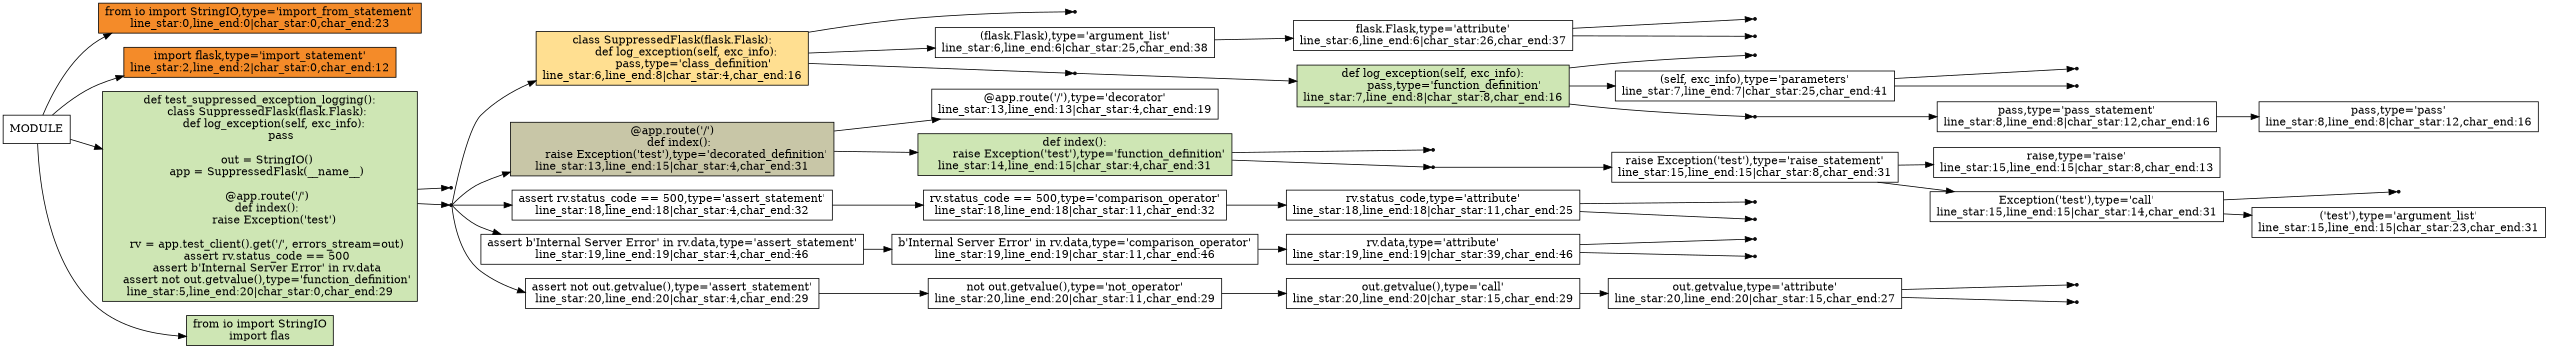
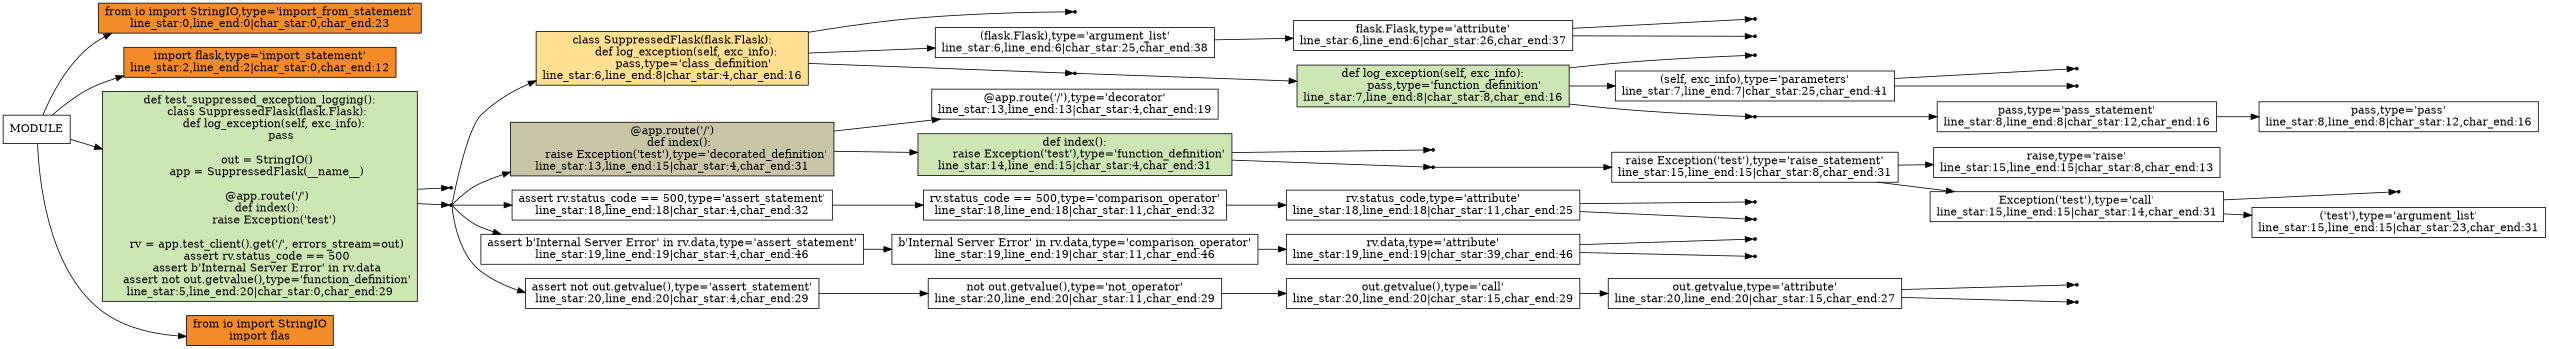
node "from io import StringIO import flas": fillcolor #cee6b4 -> #f48b29
